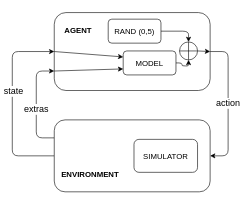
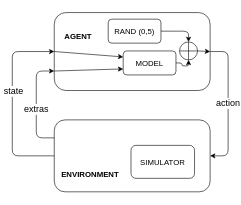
node "AGENT": moved (78, 30) -> (78, 36)
node "SIMULATOR": moved (166, 156) -> (163, 162)
